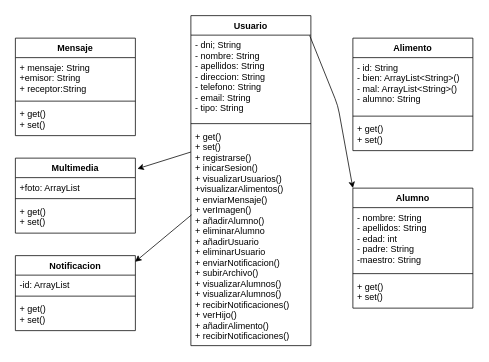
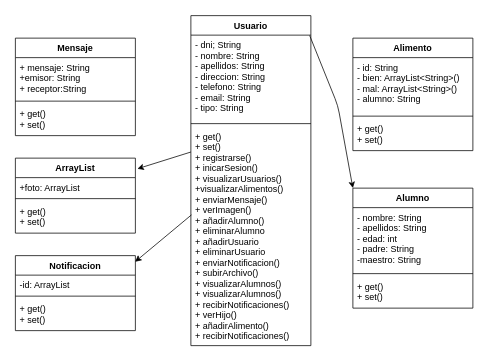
node "Multimedia": label "Multimedia" -> "ArrayList"
